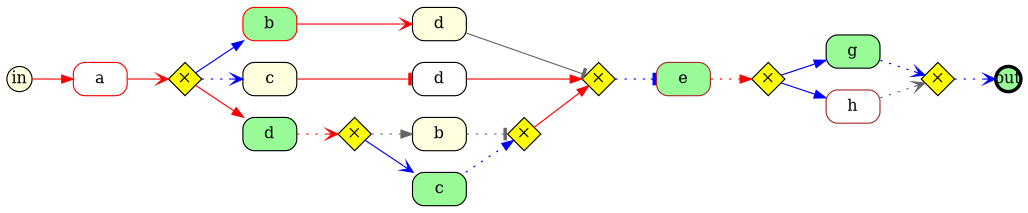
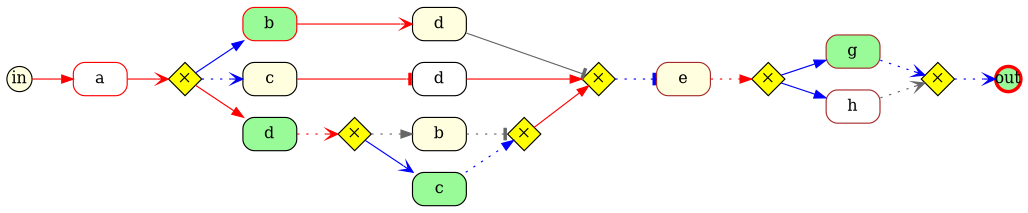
node "g": color black -> brown
node "e": fillcolor palegreen -> lightyellow
node "out": color black -> red
